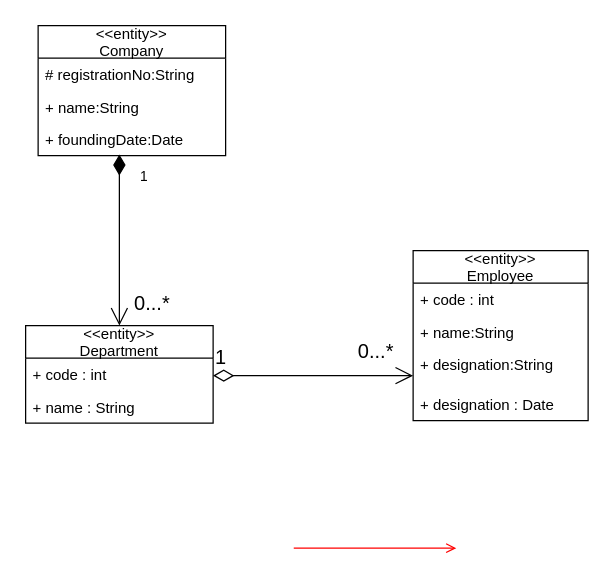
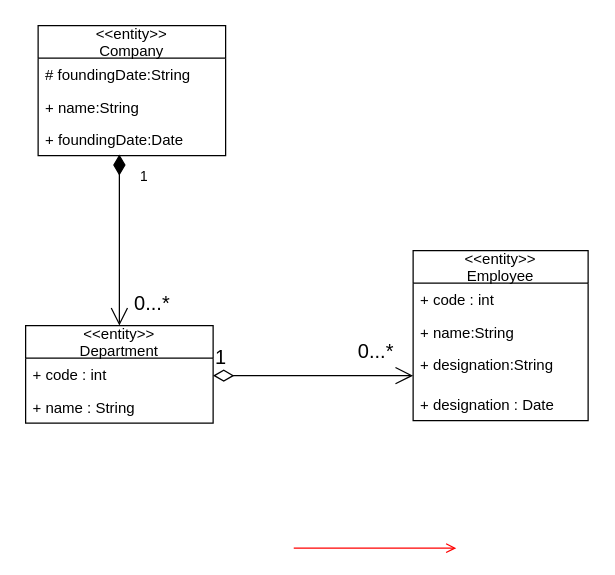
node "# registrationNo:String": label "# registrationNo:String" -> "# foundingDate:String"
